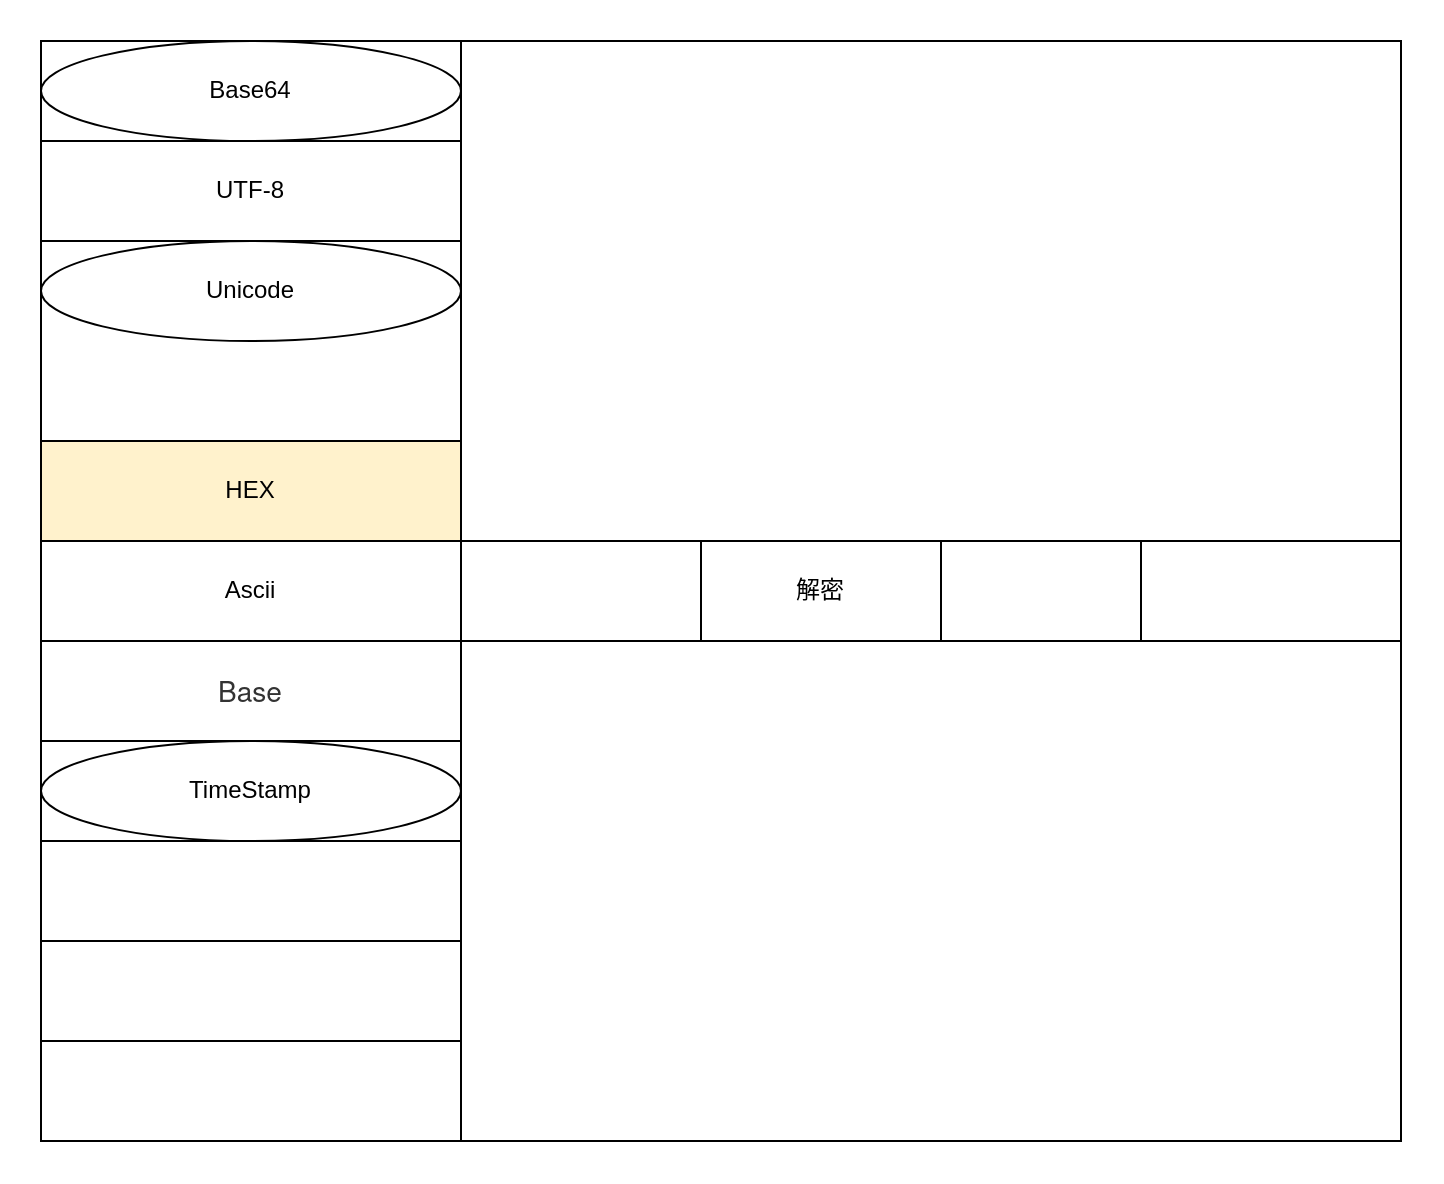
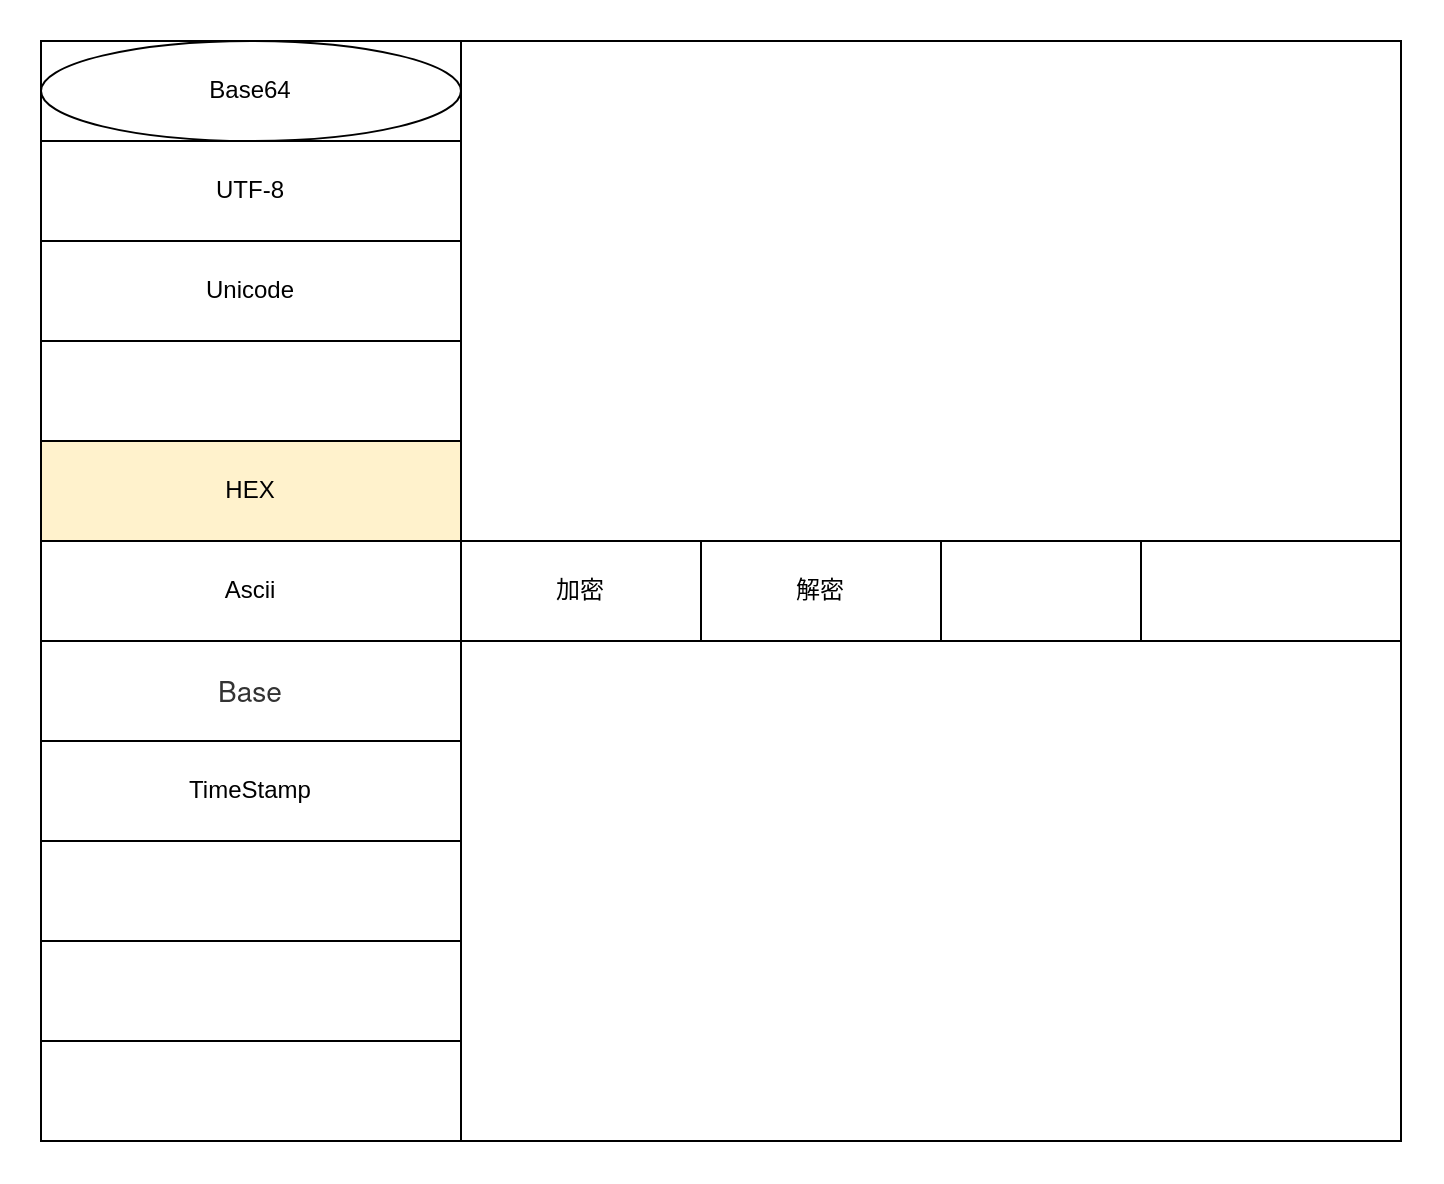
node "Unicode": shape ellipse -> rectangle
node "加密": added
node "TimeStamp": shape ellipse -> rectangle
